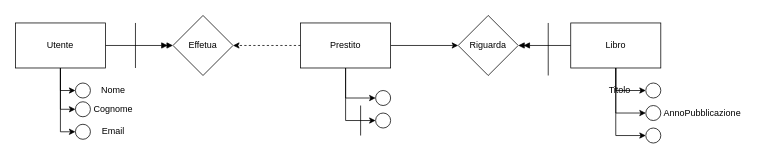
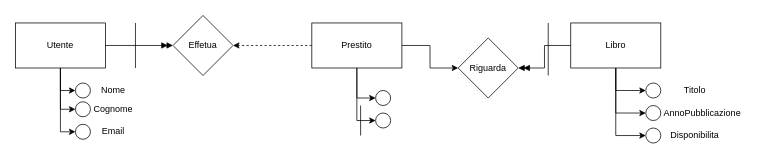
node "Prestito": moved (345, 45) -> (357, 45)
node "Riguarda": moved (488, 45) -> (488, 68)
node "Titolo": moved (619, 90) -> (694, 90)
node "Disponibilita": added
